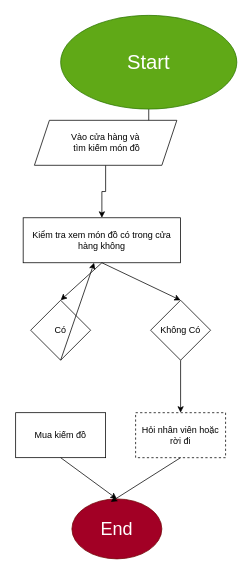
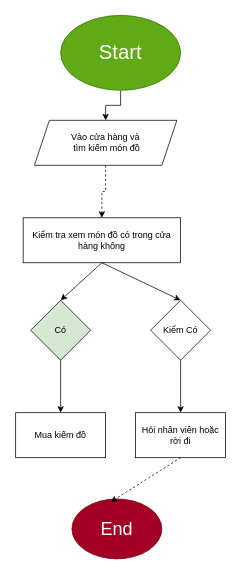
node "Start": size 176x94 -> 120x75
edge "Vào cửa hàng và tìm kiếm món đồ" -> "Kiểm tra xem món đồ có trong cửa hàng không": style solid -> dashed
edge "Có" -> "Kiểm tra xem món đồ có trong cửa hàng không": now "Có" -> "Mua kiếm đồ"
node "Có": fillcolor #ffffff -> #d5e8d4
node "Không Có": label "Không Có" -> "Kiểm Có"
node "Hỏi nhân viên hoặc rời đi": style dashed -> solid
edge "Mua kiếm đồ" -> "End": removed
edge "Hỏi nhân viên hoặc rời đi" -> "End": style solid -> dashed
